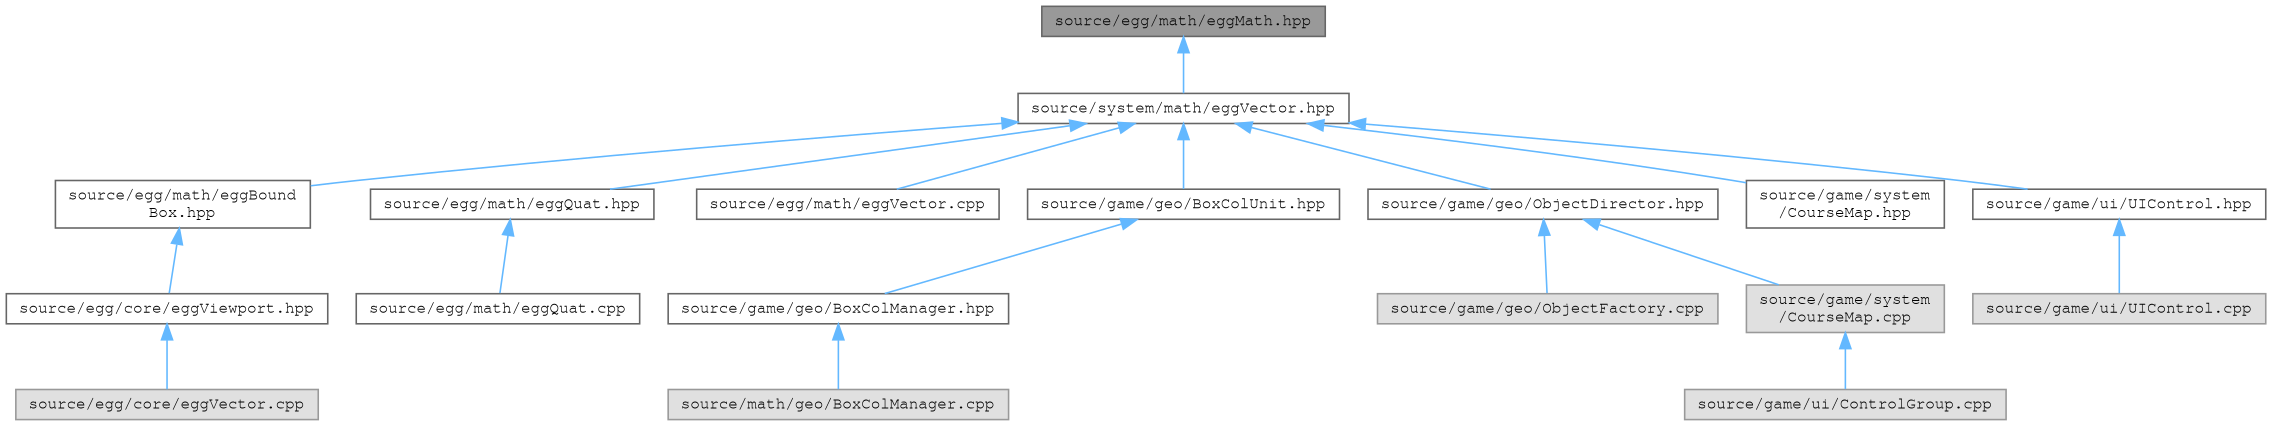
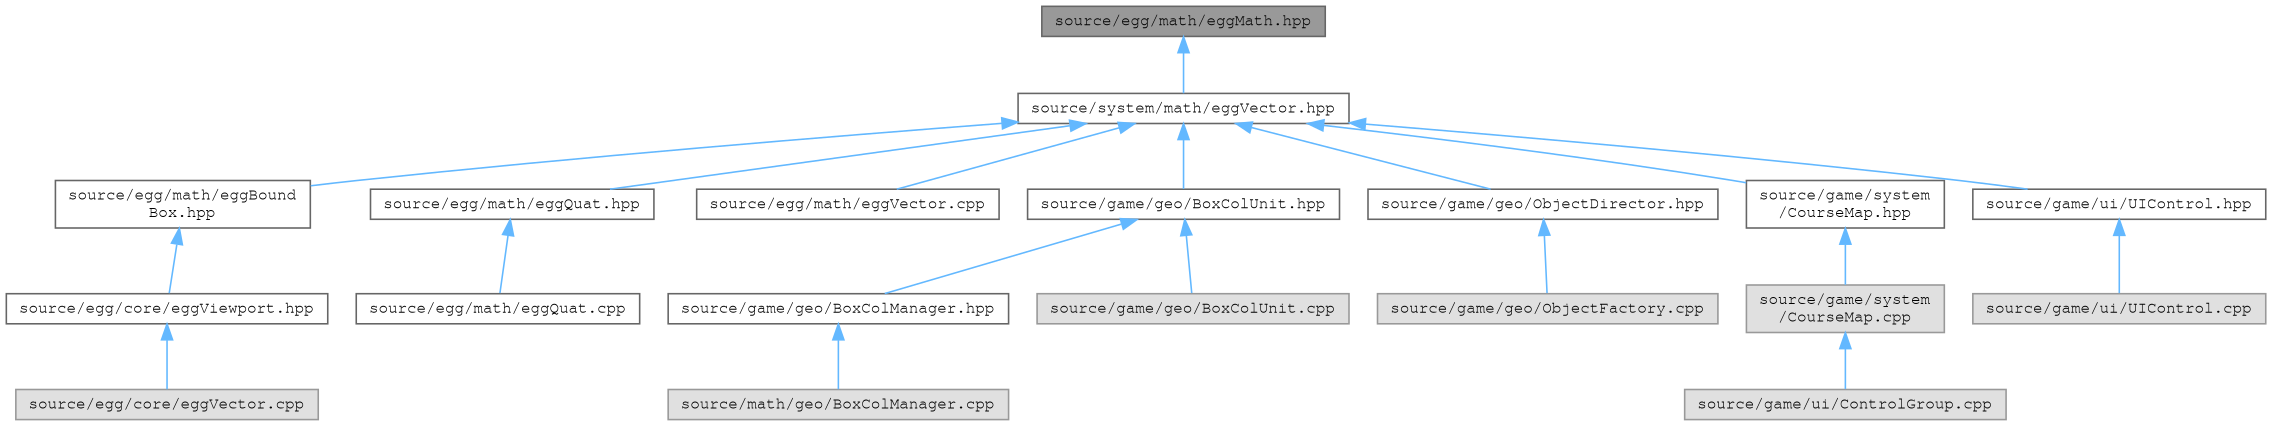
edge "source/game/system /CourseMap.cpp" -> "source/game/geo/ObjectDirector.hpp": now "source/game/system /CourseMap.cpp" -> "source/game/system /CourseMap.hpp"
node "source/game/geo/BoxColUnit.cpp": added
